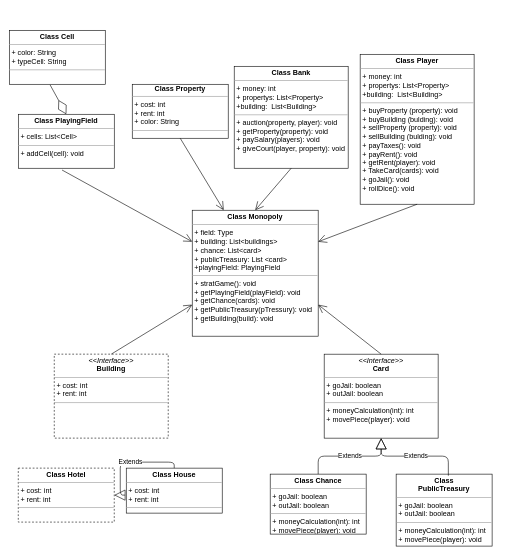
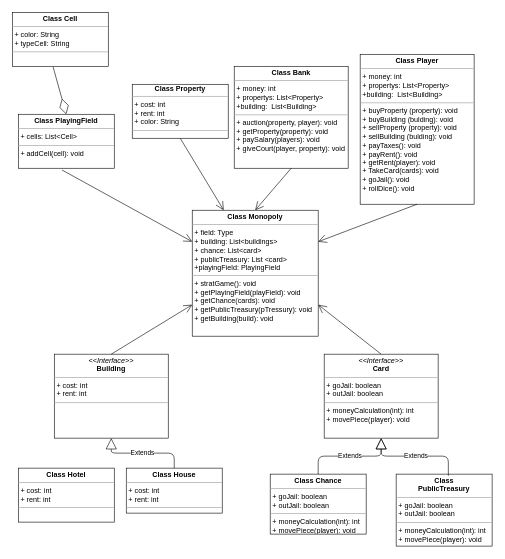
node "Class Cell + color: String + typeCell: String": moved (57, 57) -> (60, 39)
node "<<Interface>> Building + cost: int + rent: int": style dashed -> solid
edge "Class House + cost: int + rent: int" -> "Class Hotel + cost: int + rent: int": now "Class House + cost: int + rent: int" -> "<<Interface>> Building + cost: int + rent: int"
node "Class Hotel + cost: int + rent: int": style dashed -> solid
